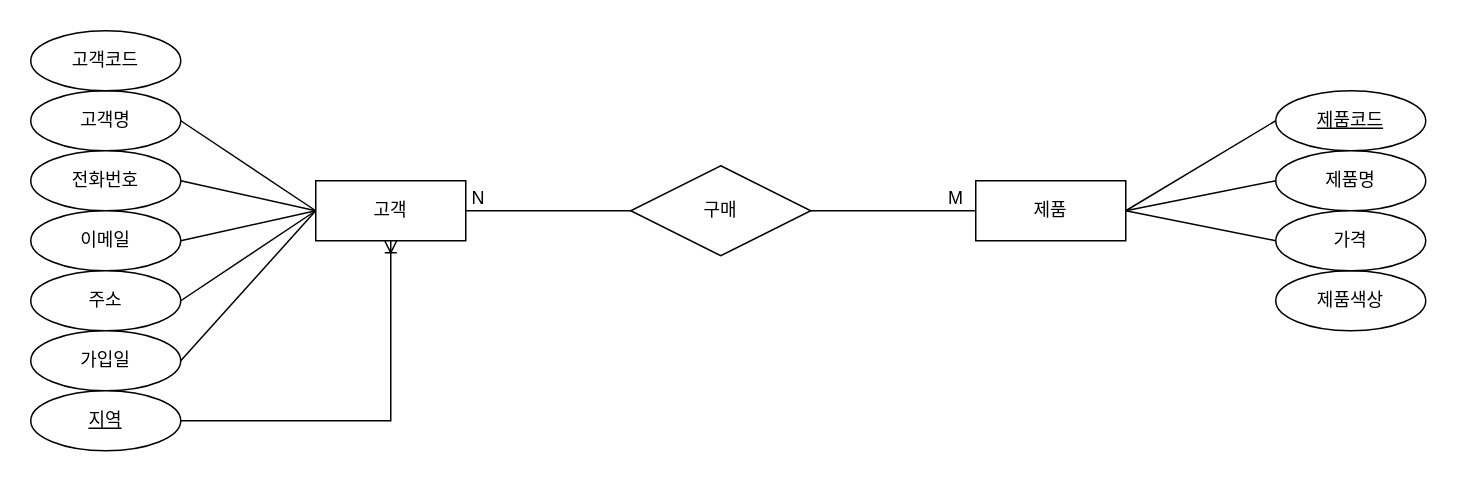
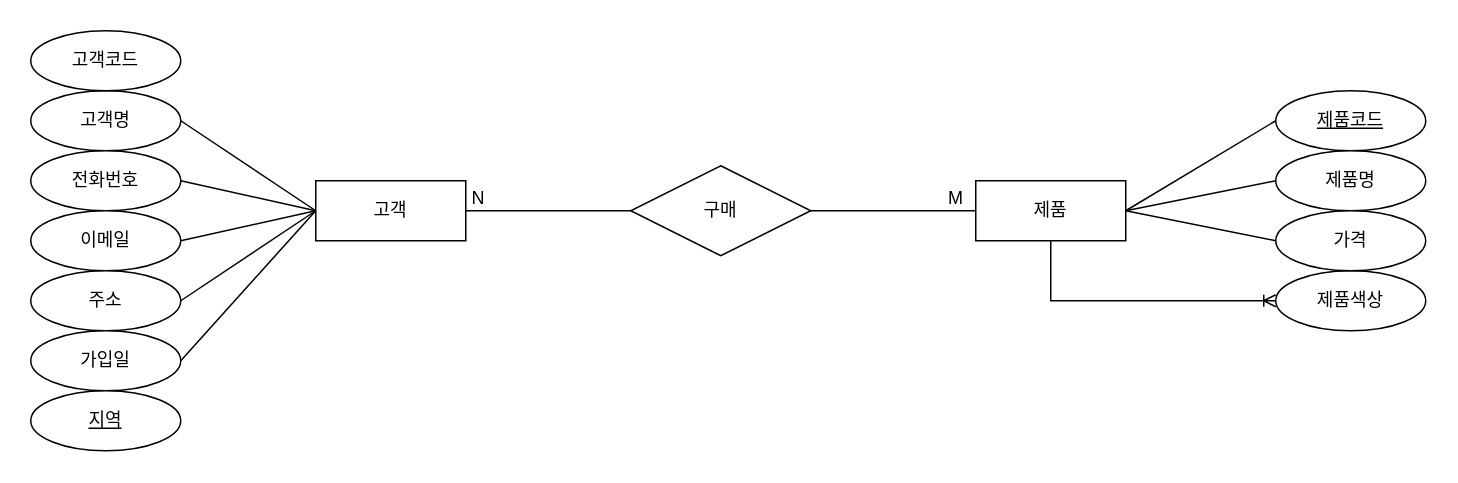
edge "제품" -> "제품색상": added
edge "지역" -> "고객": removed
